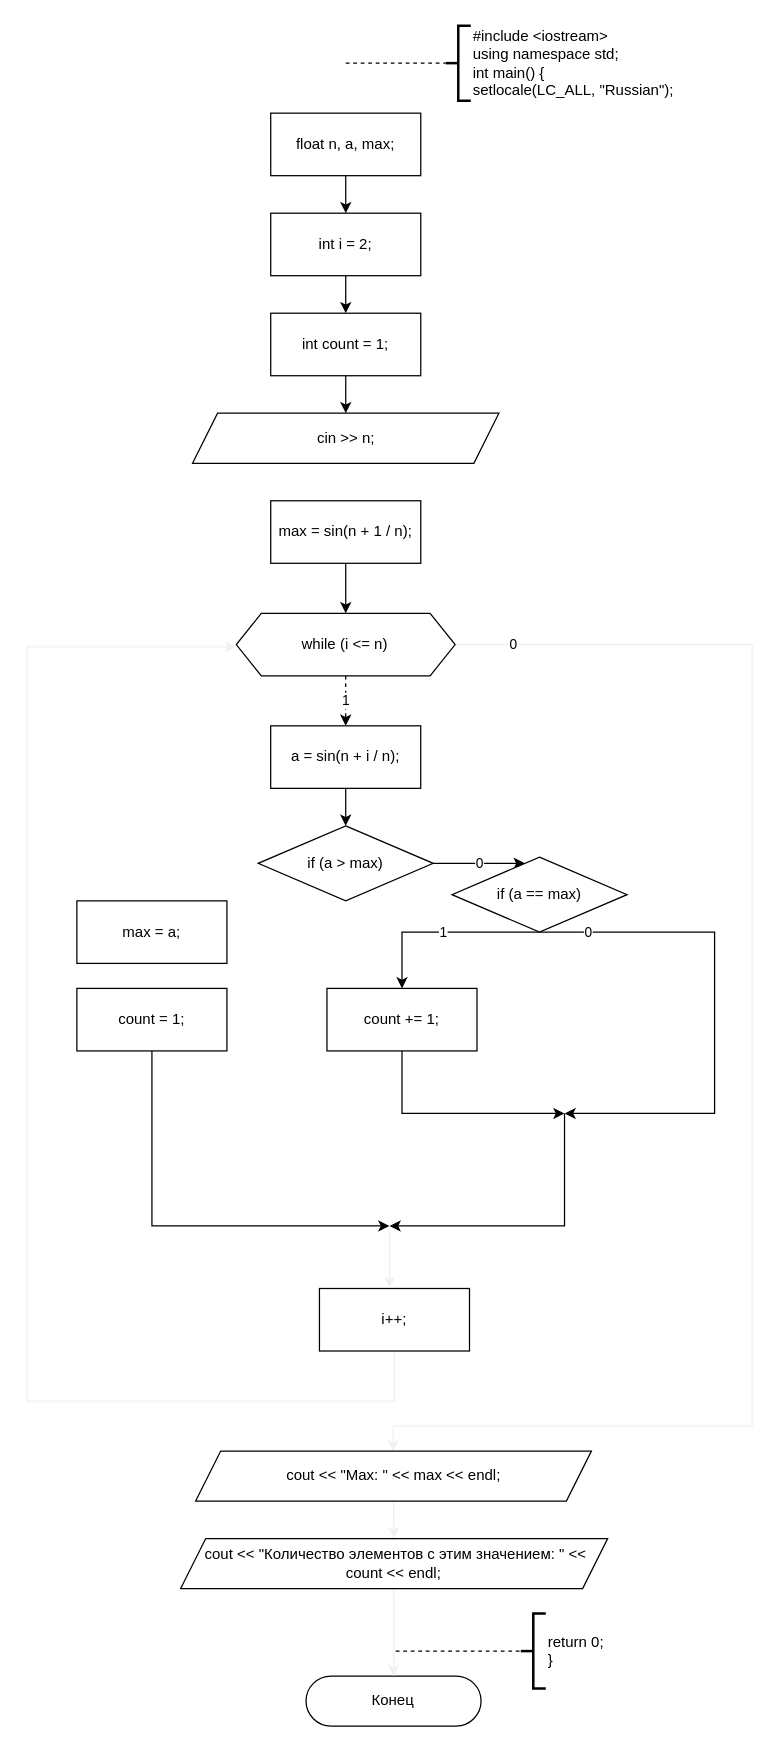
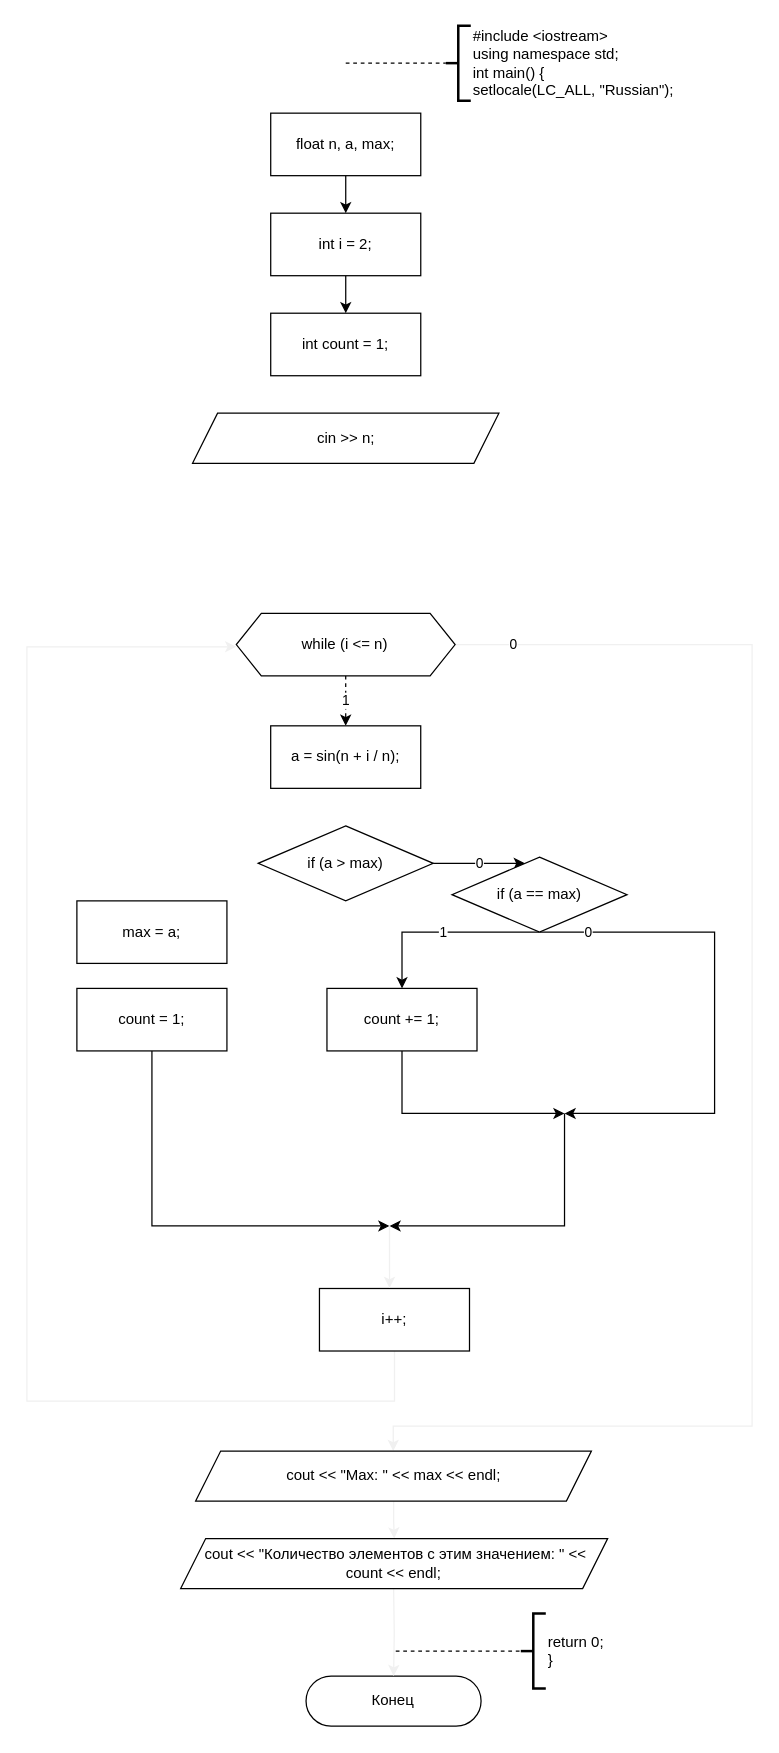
edge "int count = 1;" -> "cin >> n;": removed
node "max = sin(n + 1 / n);": removed
edge "max = sin(n + 1 / n);" -> "while (i <= n)": removed
edge "a = sin(n + i / n);" -> "if (a > max)": removed
